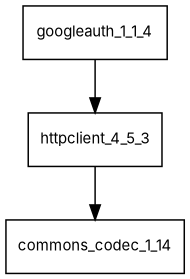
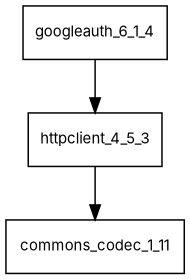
node "googleauth_1_1_4": label "googleauth_1_1_4" -> "googleauth_6_1_4"
node "commons_codec_1_14": label "commons_codec_1_14" -> "commons_codec_1_11"
